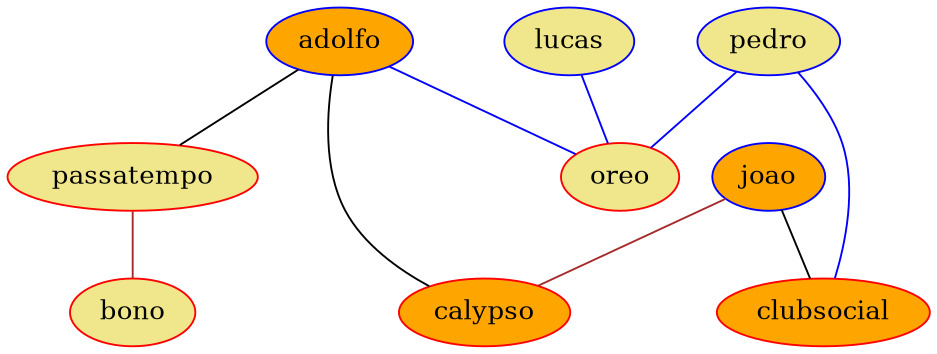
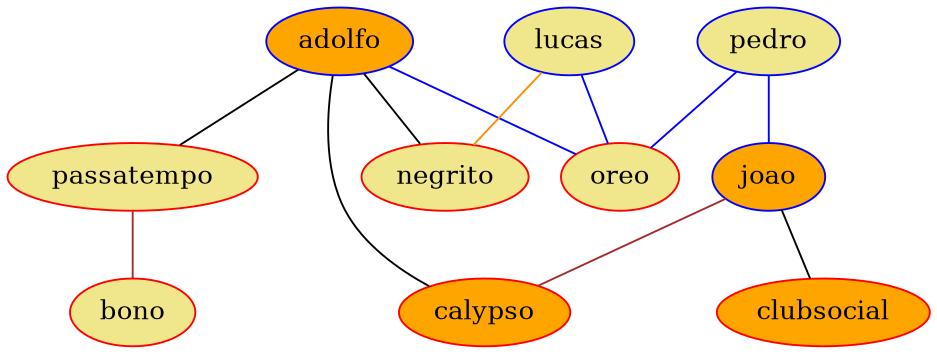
edge "pedro" -- "clubsocial": now "pedro" -- "joao"
node "negrito": added
